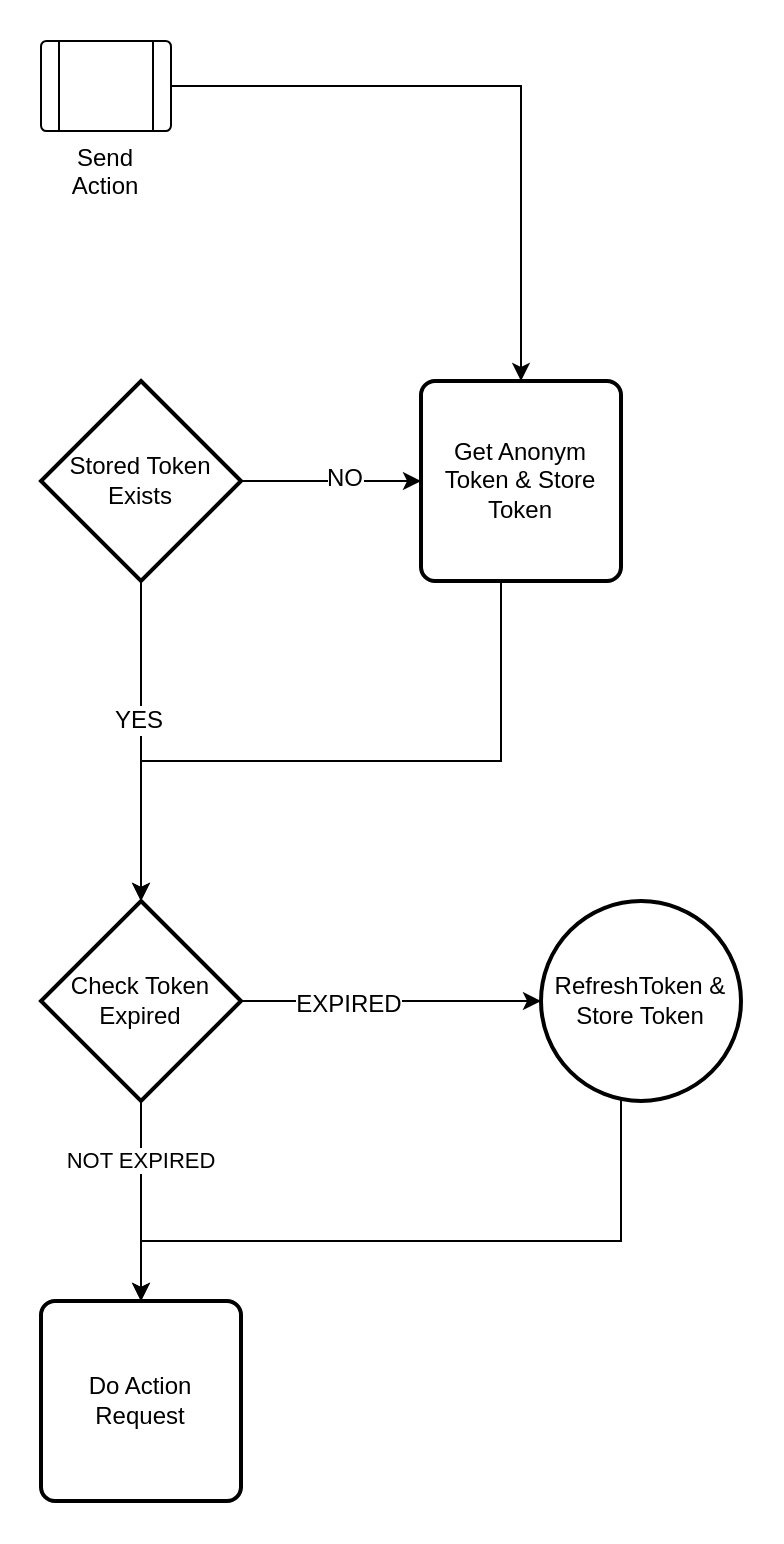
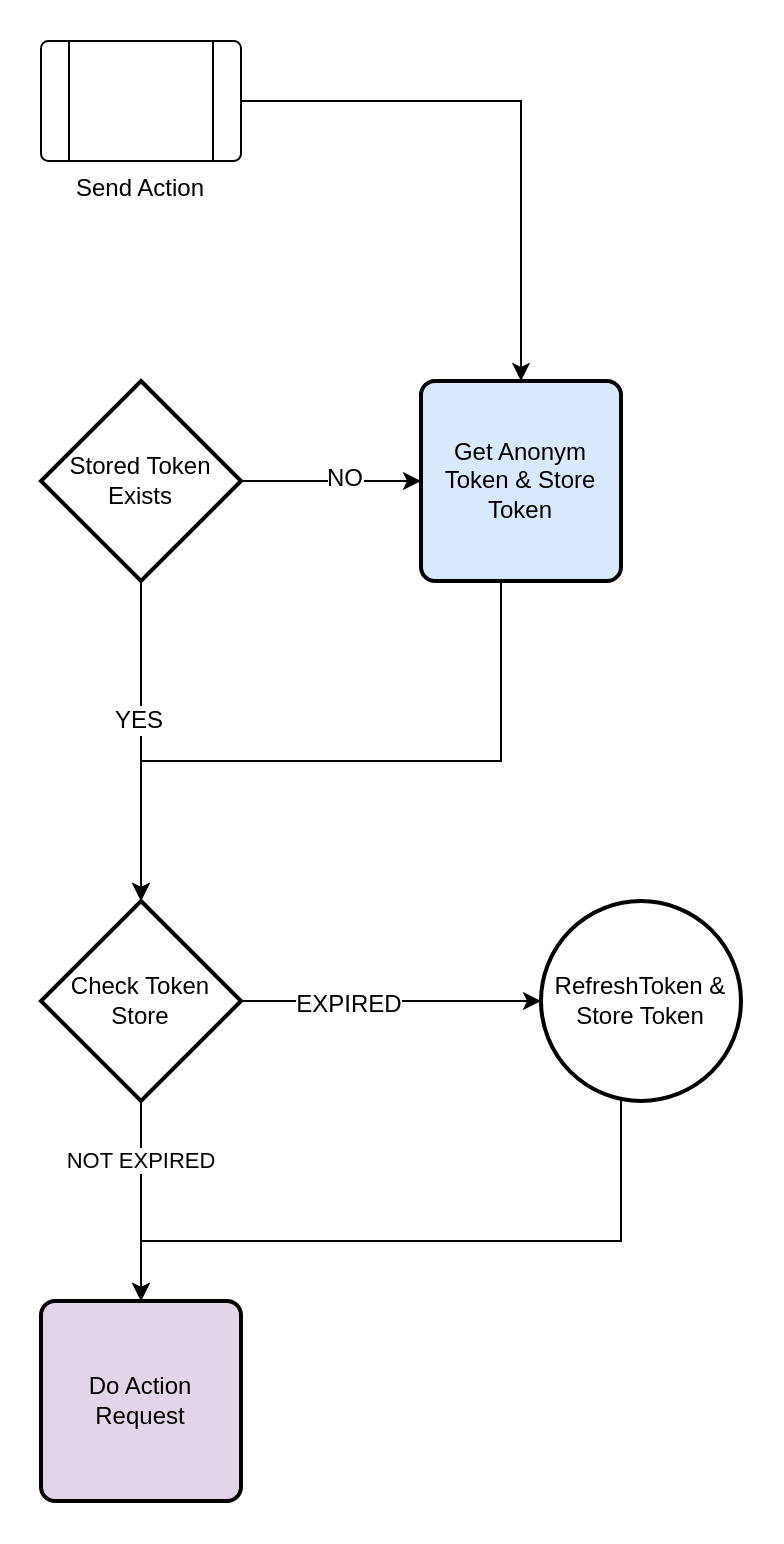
node "Send Action": size 130x90 -> 200x120
node "Get Anonym Token & Store Token": fillcolor #ffffff -> #dae8fc
node "Check Token Expired": label "Check Token Expired" -> "Check Token Store"
node "Do Action Request": fillcolor #ffffff -> #e1d5e7
